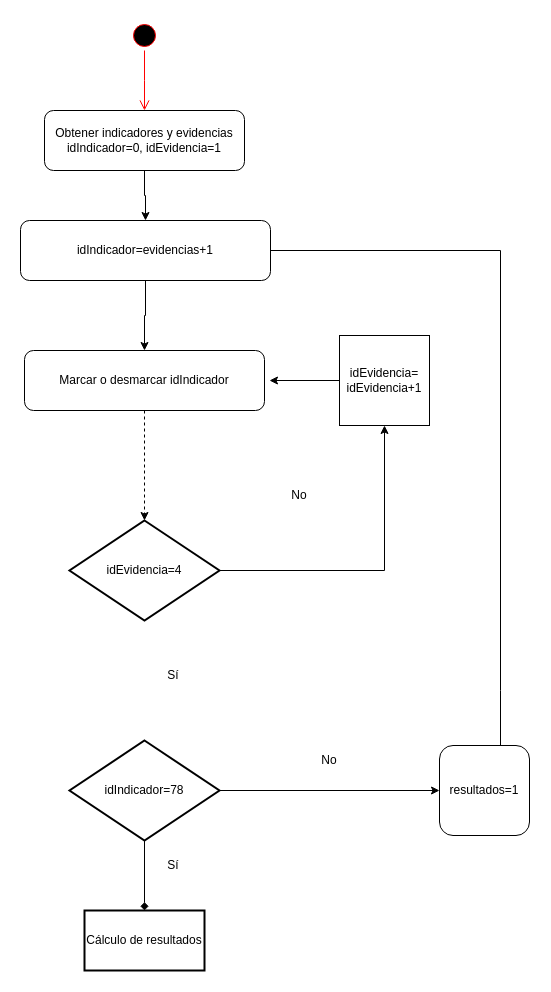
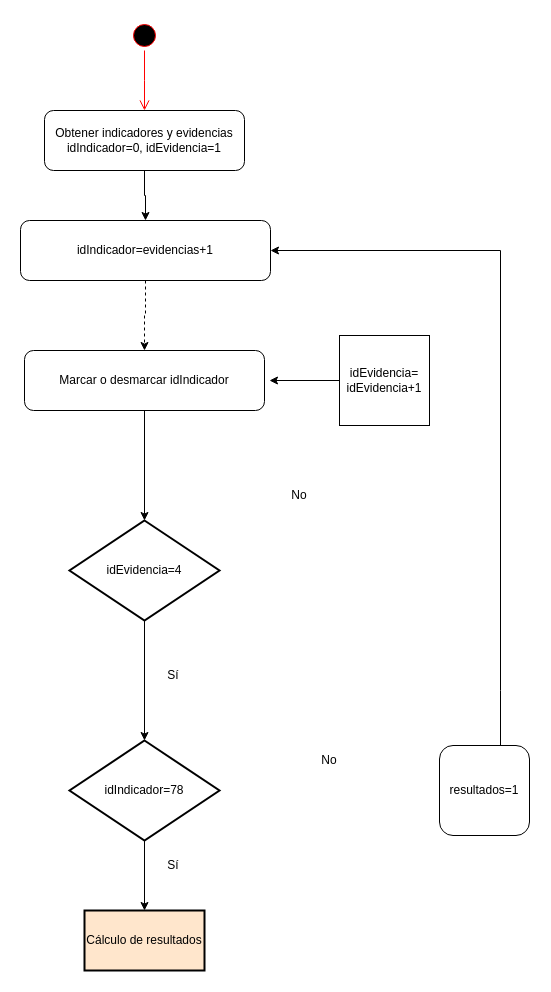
edge "idIndicador=evidencias+1" -- "resultados=1": arrowhead none -> classic
edge "idIndicador=evidencias+1" -> "Marcar o desmarcar idIndicador": style solid -> dashed
edge "Marcar o desmarcar idIndicador" -> "idEvidencia=4": style dashed -> solid
edge "idEvidencia=4" -> "idEvidencia= idEvidencia+1": removed
edge "idEvidencia=4" -> "idIndicador=78": added
edge "idIndicador=78" -> "resultados=1": removed
edge "idIndicador=78" -> "Cálculo de resultados": arrowhead diamond -> classic
node "Cálculo de resultados": fillcolor #ffffff -> #ffe6cc
